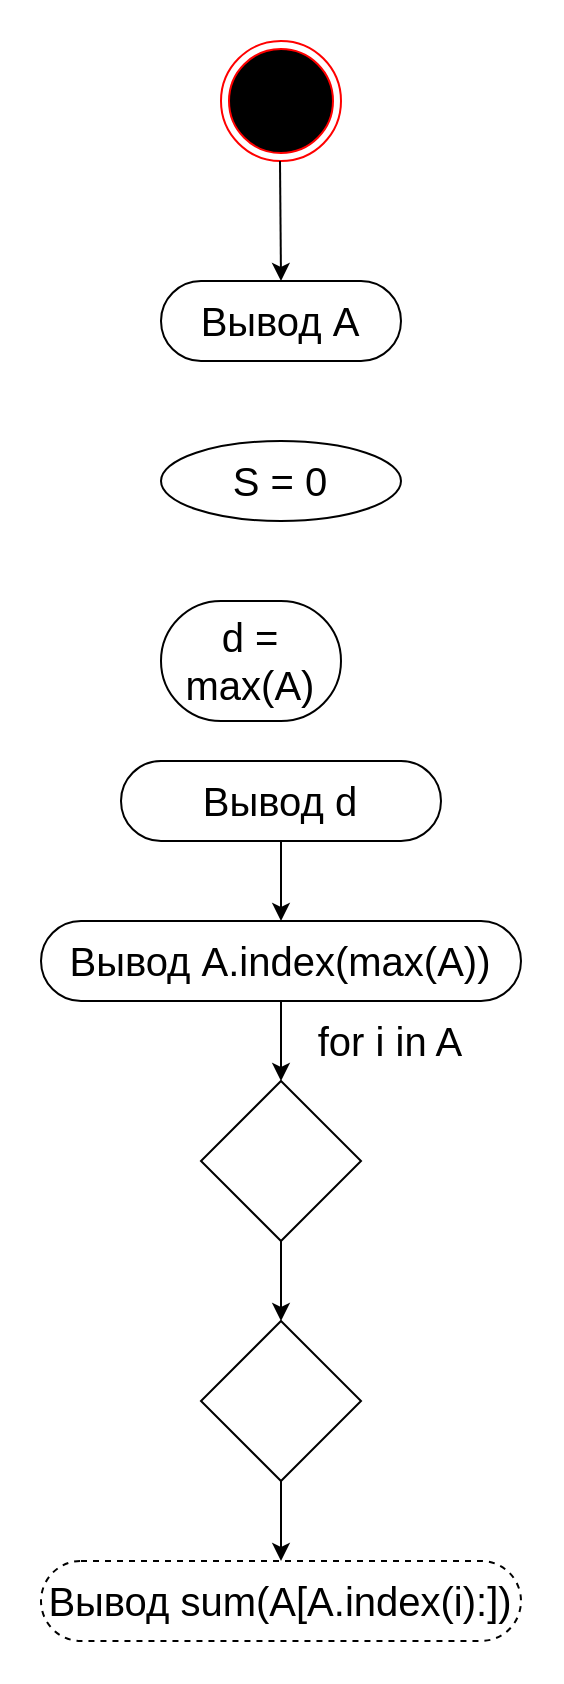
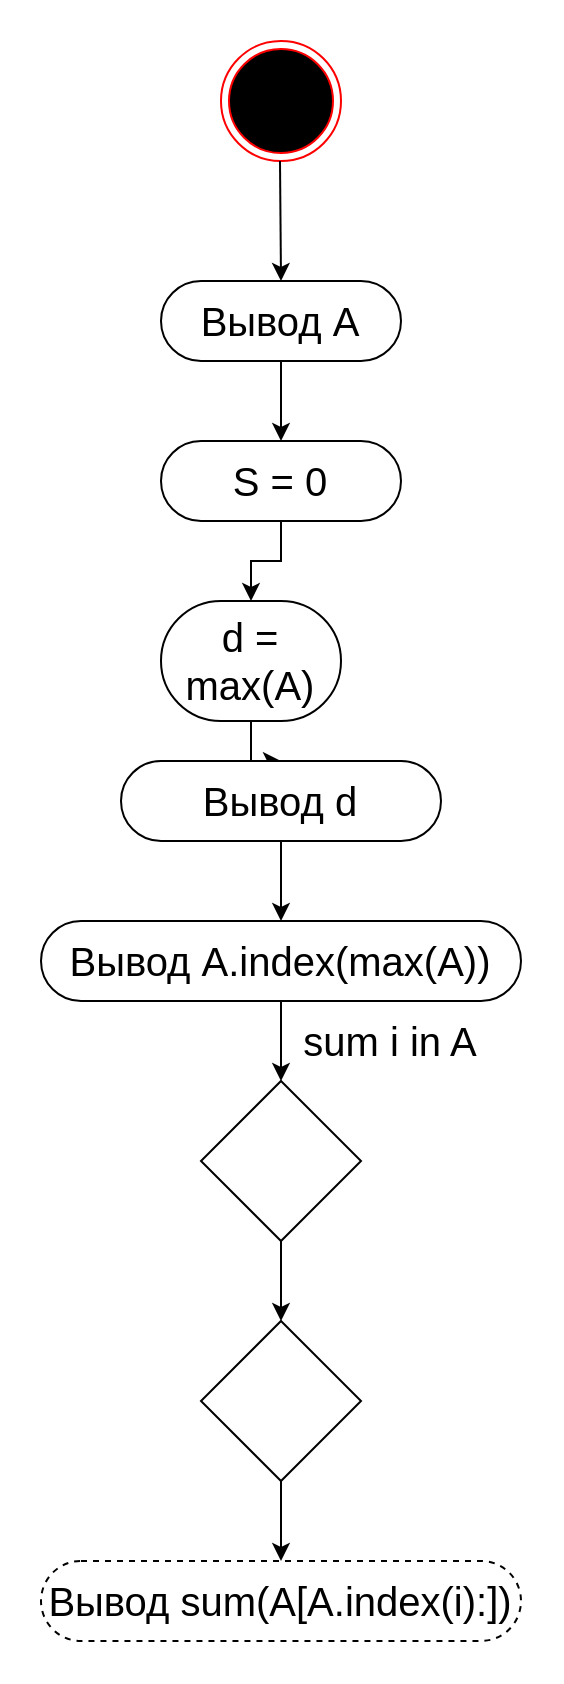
edge "Вывод A" -> "S = 0": added
node "S = 0": shape ellipse -> rounded rectangle
edge "S = 0" -> "d = max(A)": added
edge "d = max(A)" -> "Вывод d": added
node "for i in A": label "for i in A" -> "sum i in A"
